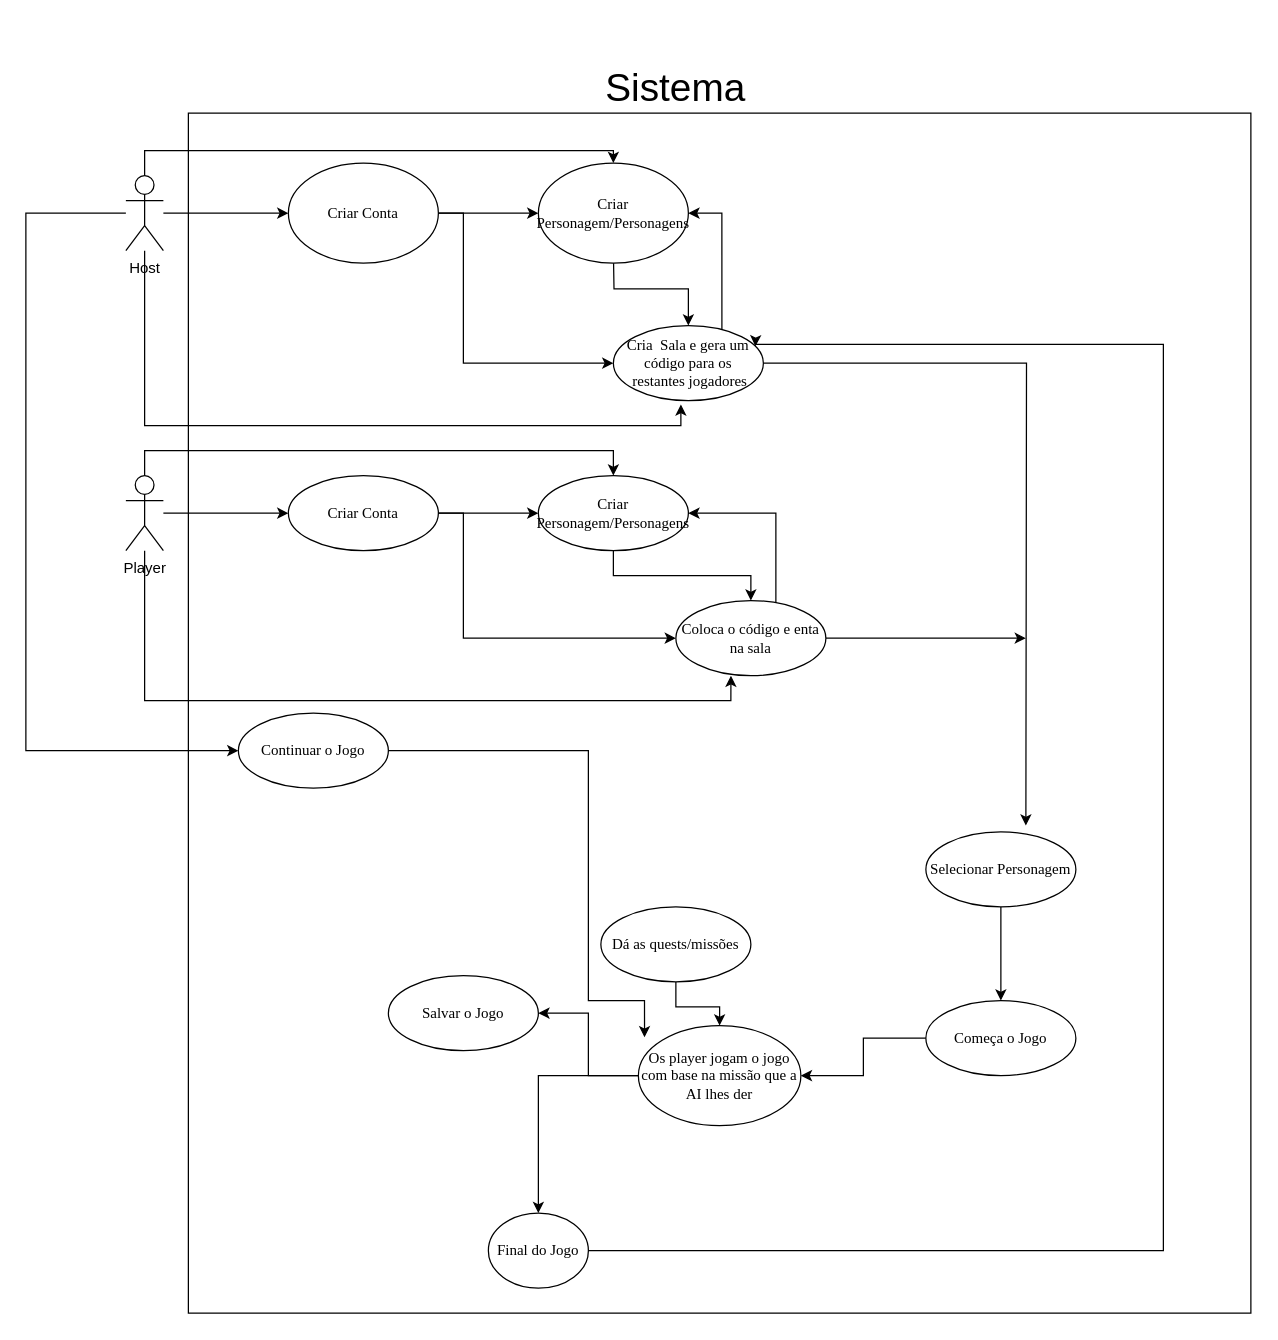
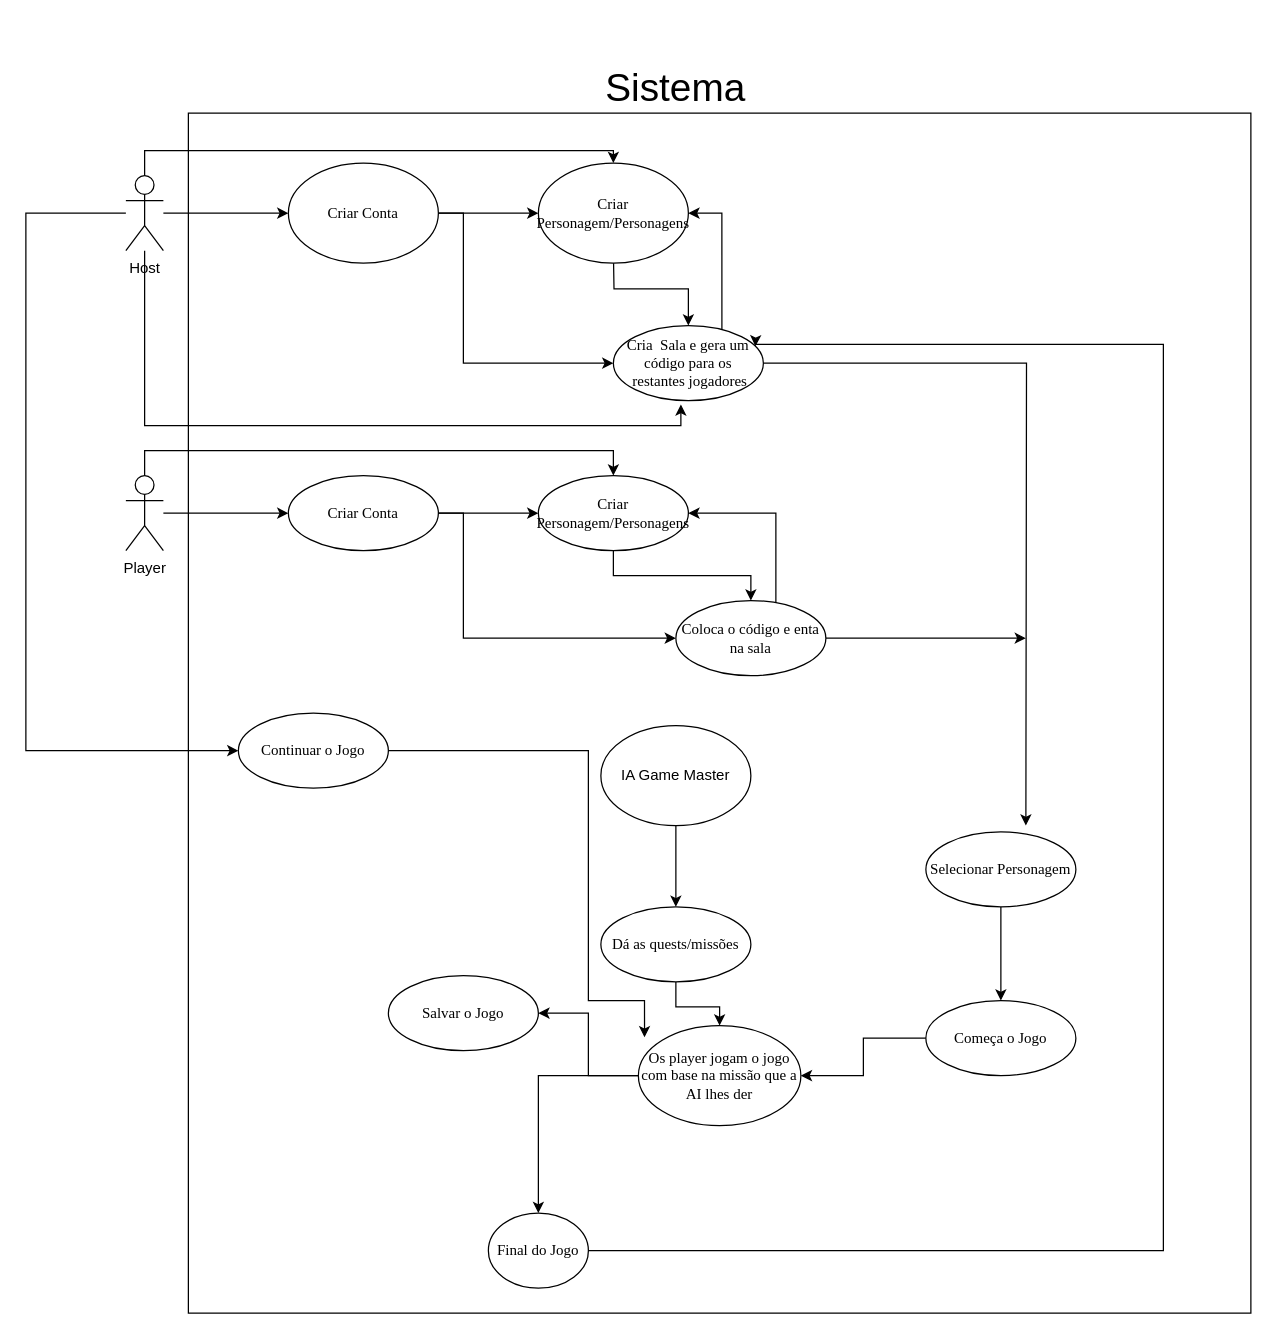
edge "Player" -> "Coloca o código e enta na sala": removed
node "IA Game Master": added
edge "IA Game Master" -> "Dá as quests/missões": added
